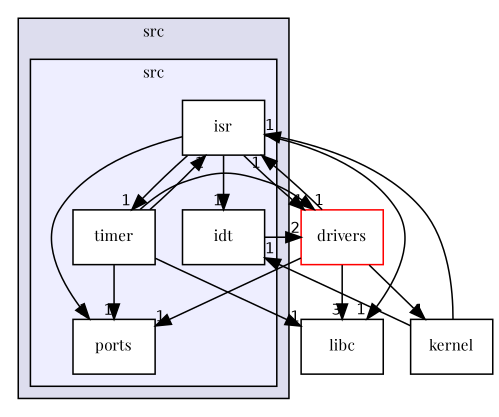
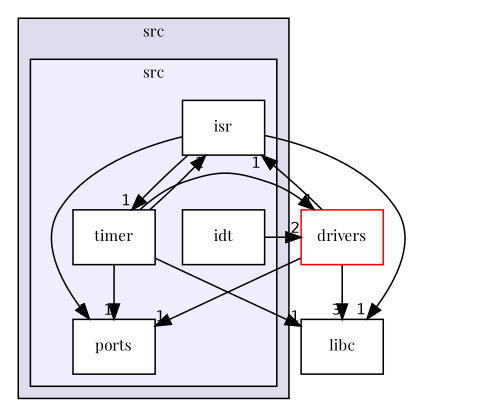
edge "isr" -> "drivers": removed
edge "isr" -> "idt": removed
node "kernel": removed
